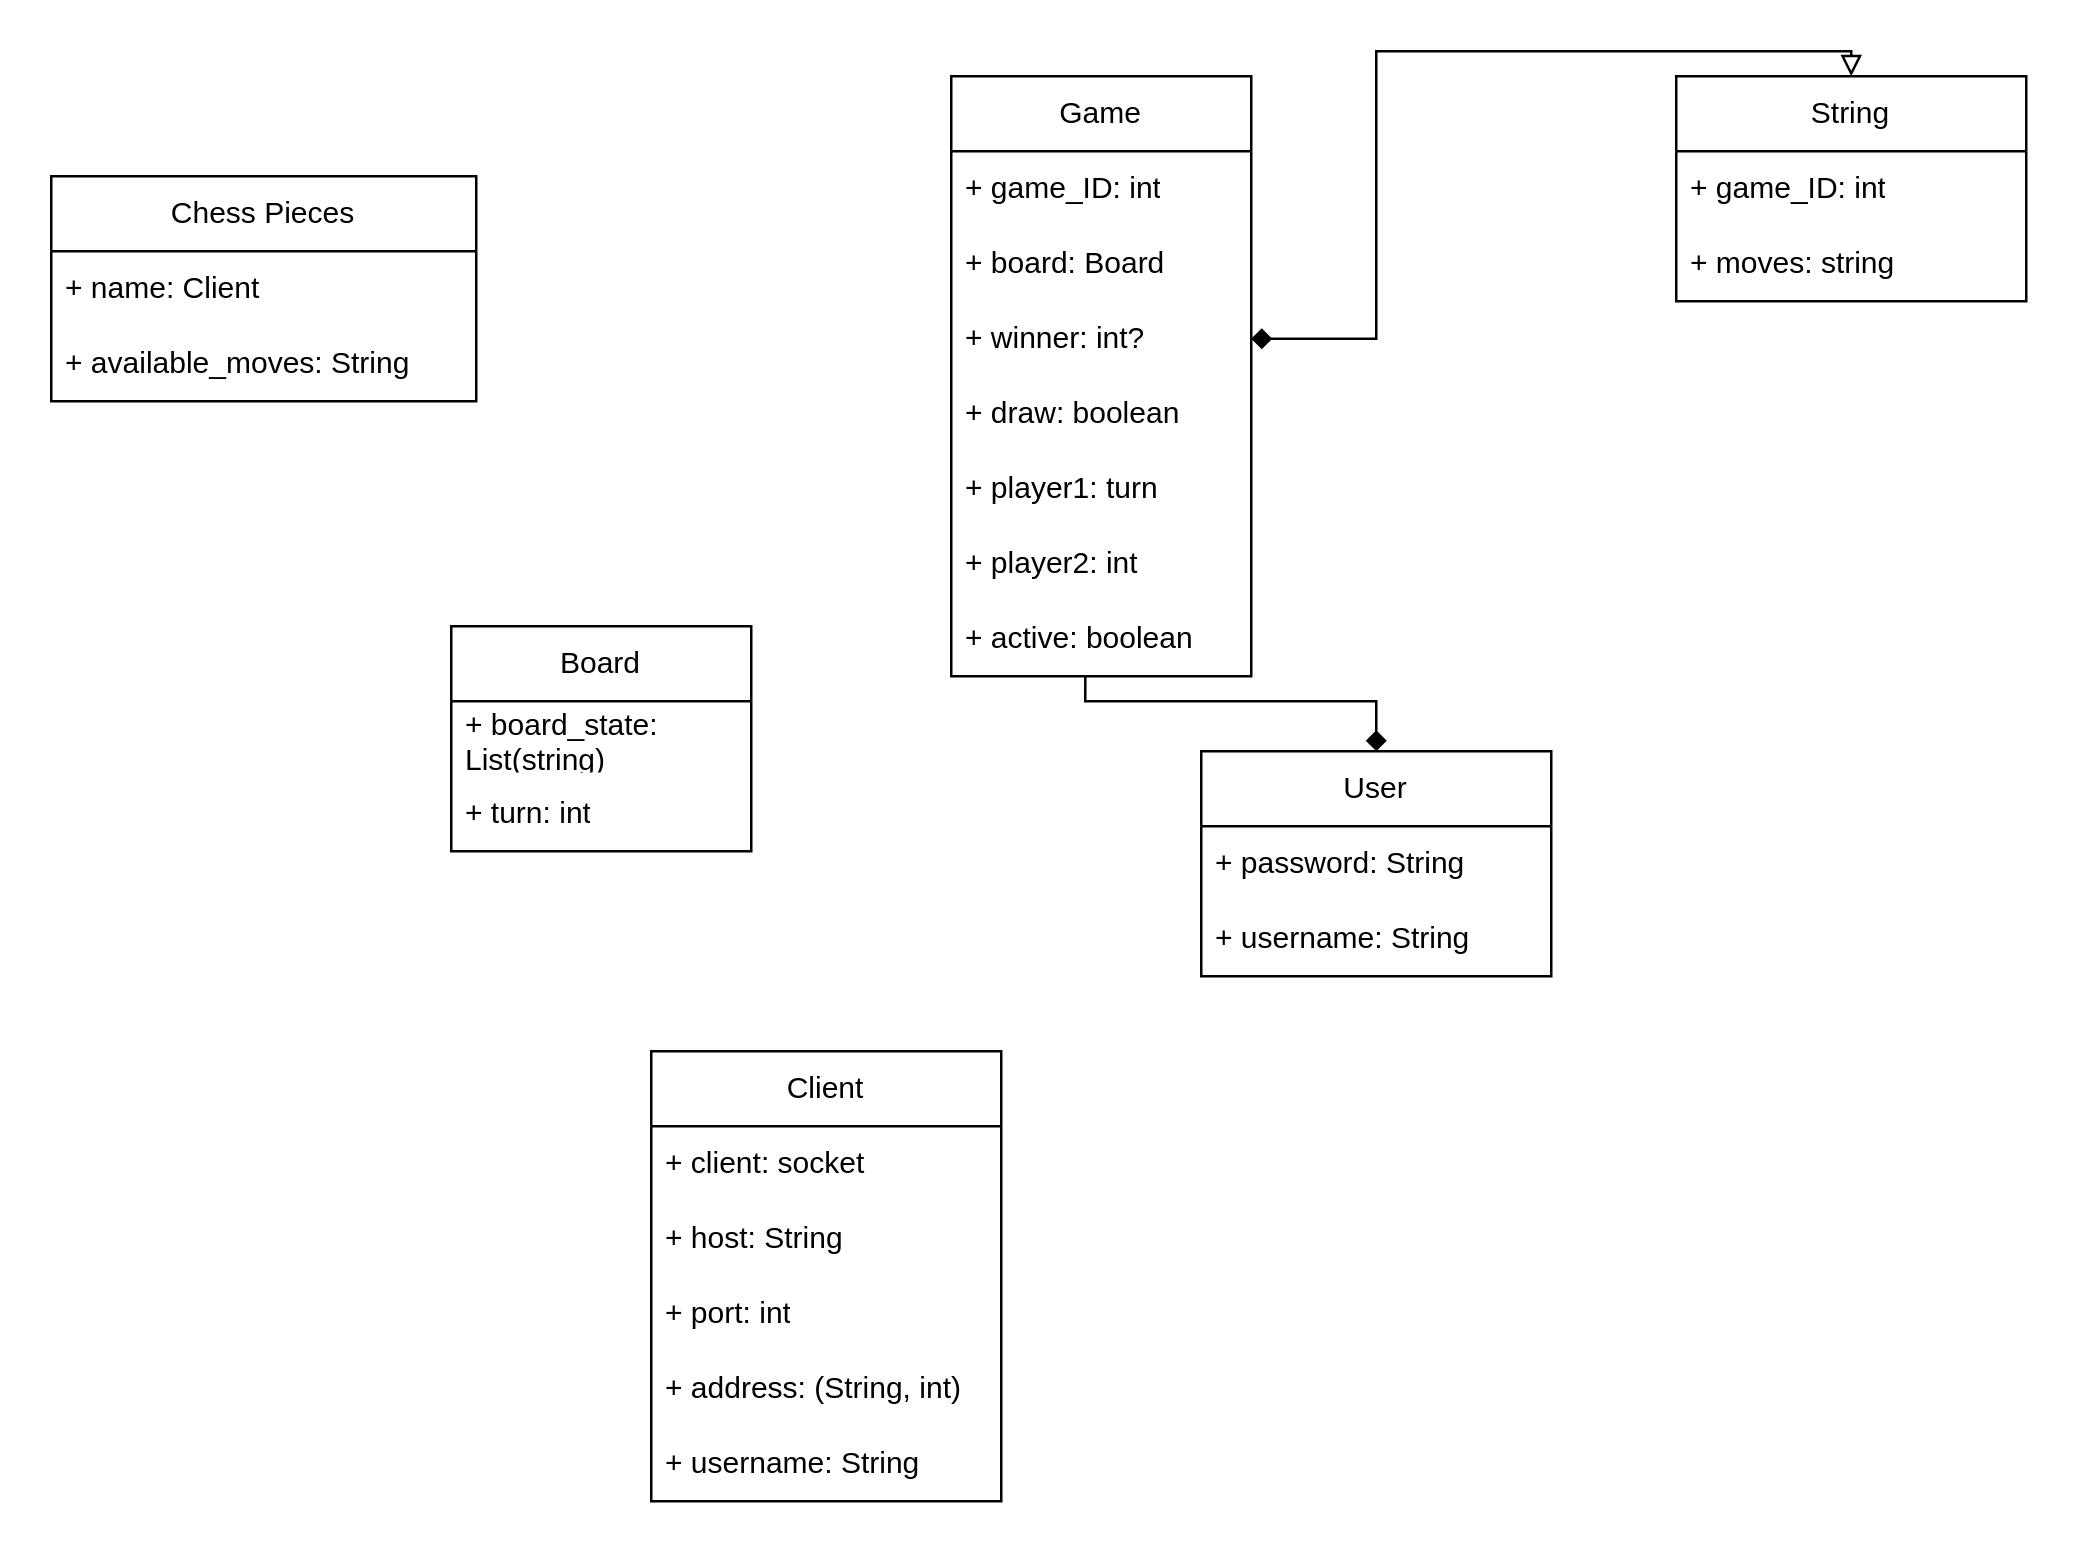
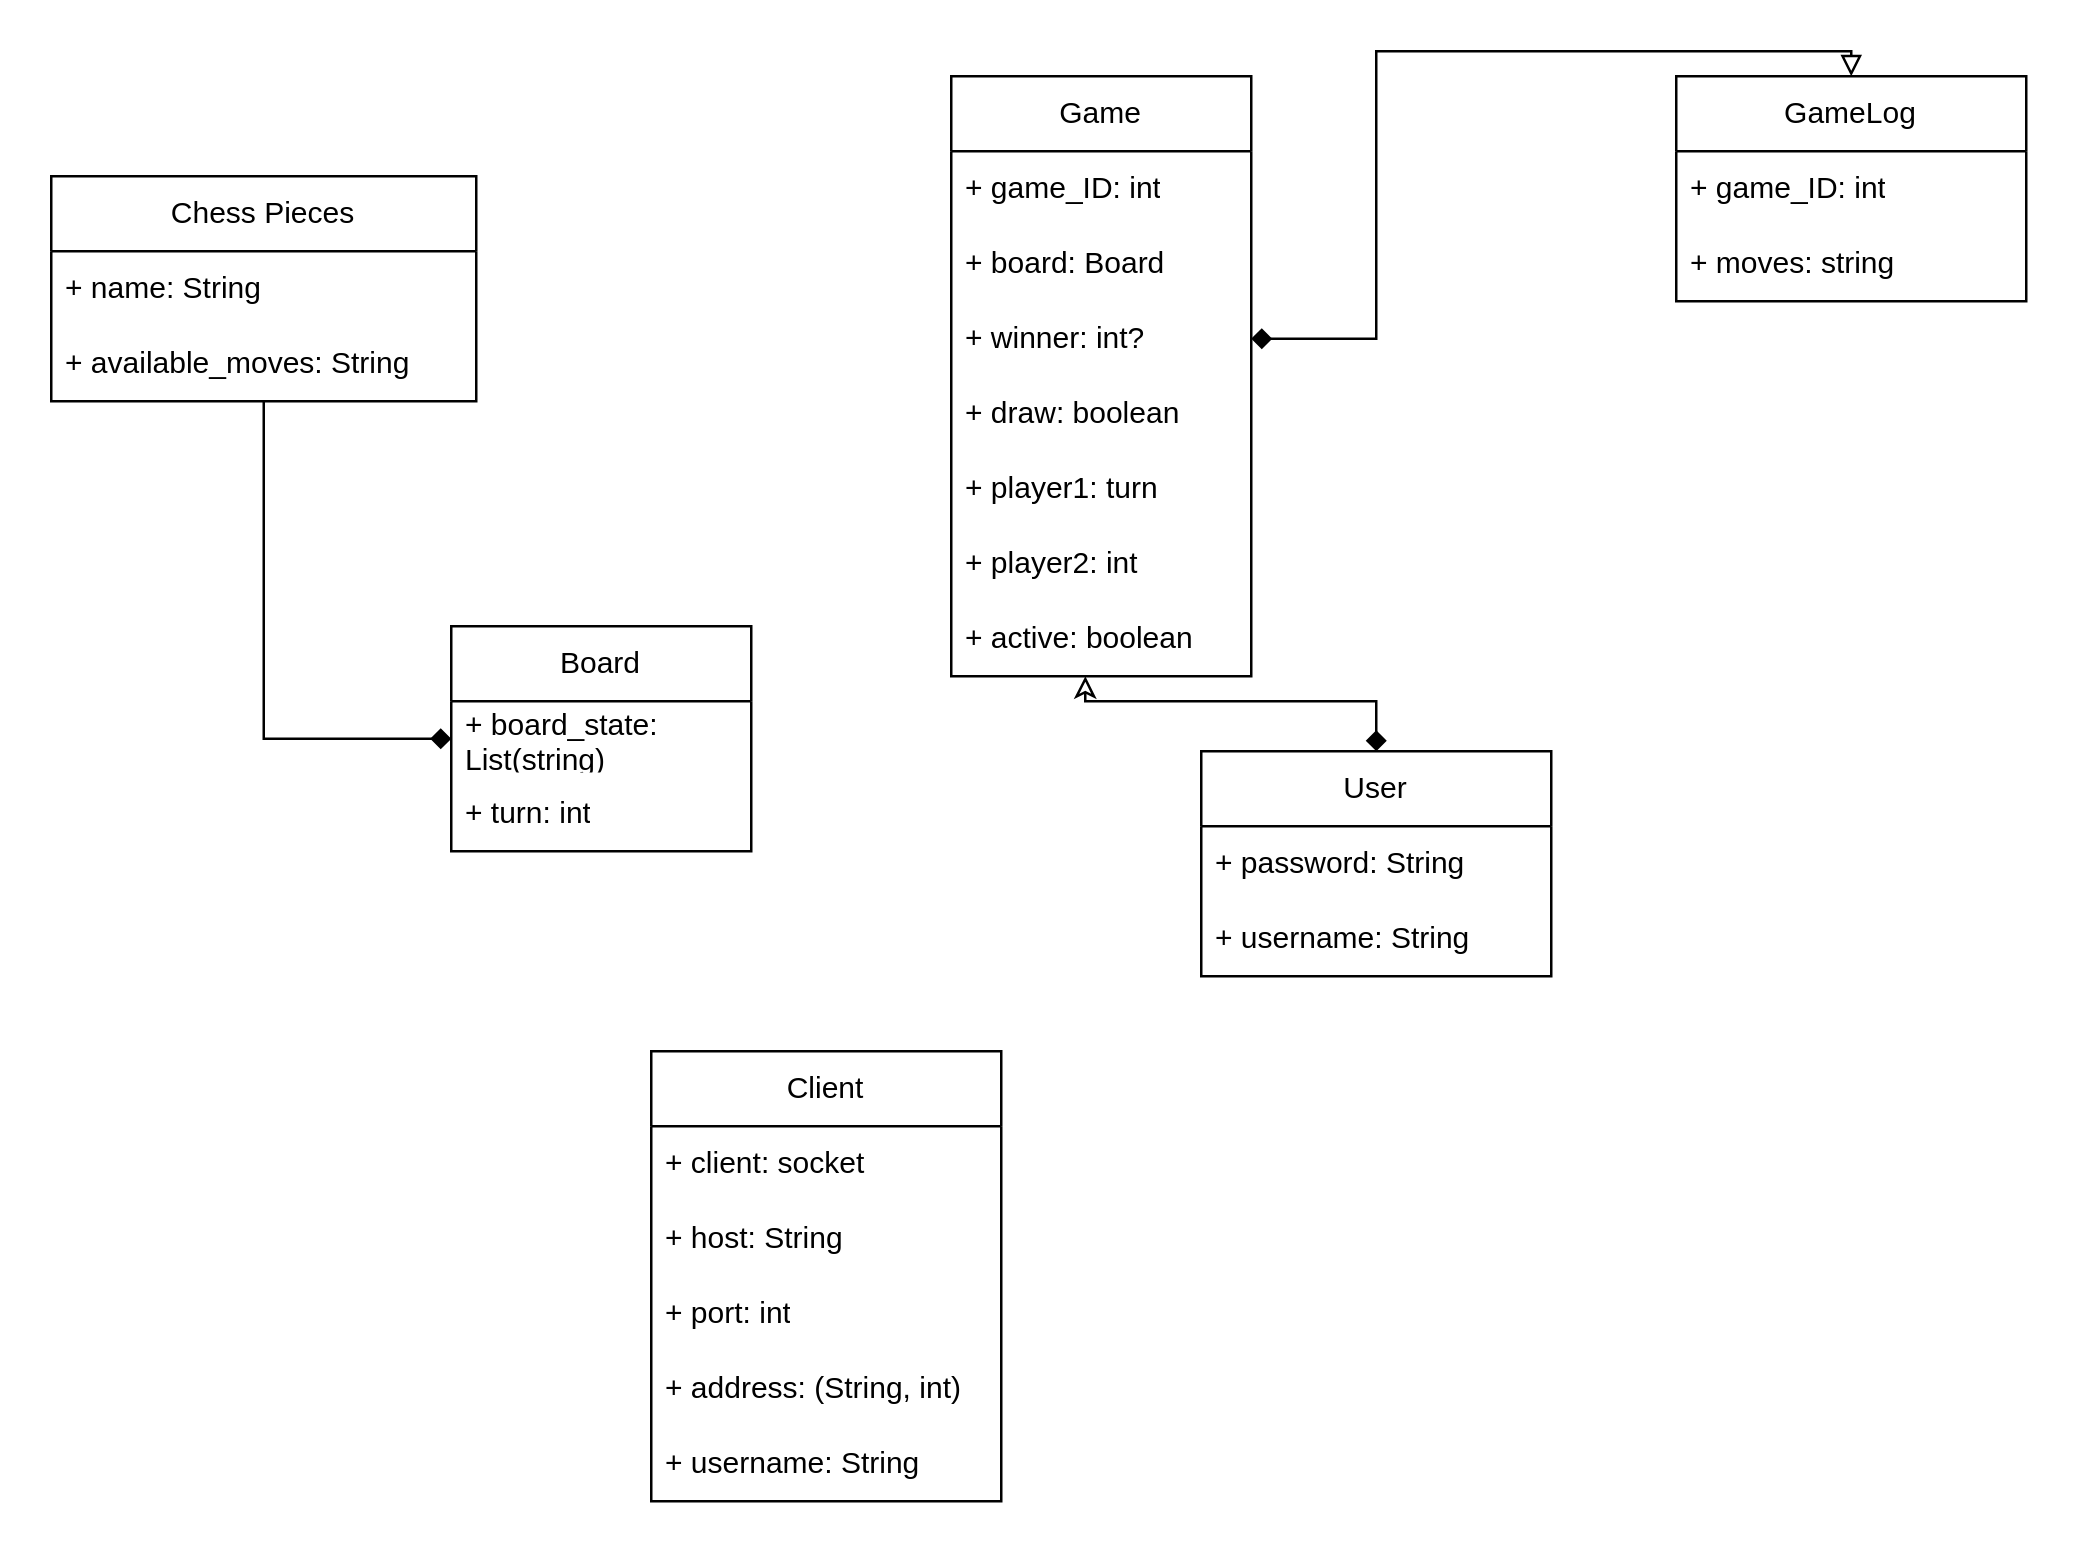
node "String": label "String" -> "GameLog"
node "+ name: Client": label "+ name: Client" -> "+ name: String"
edge "Chess Pieces" -> "+ board_state: List(string)": added
edge "+ active: boolean" -> "User": arrowhead none -> classic
